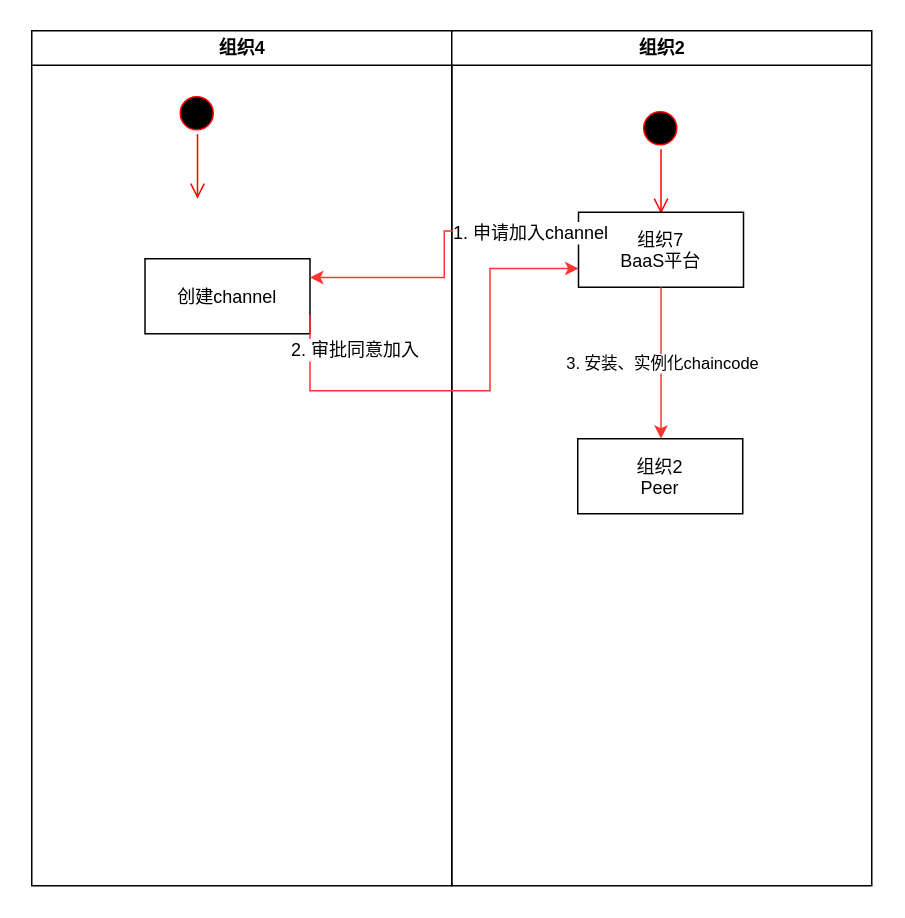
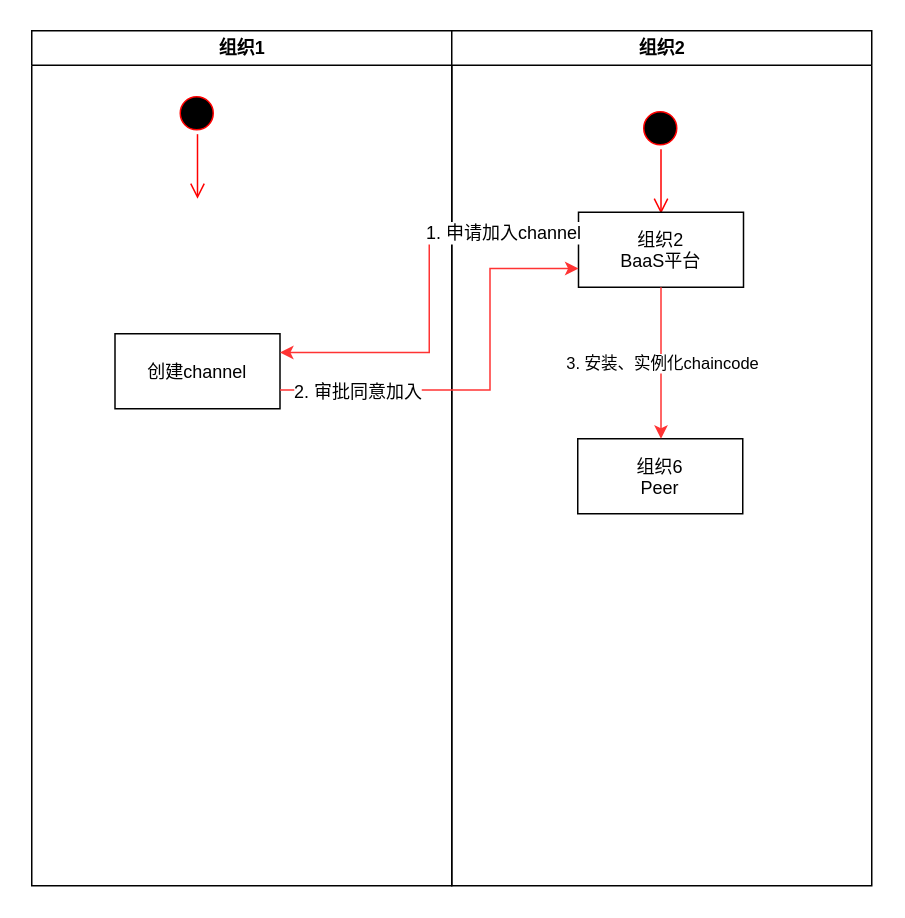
node "组织4": label "组织4" -> "组织1"
node "组织7 BaaS平台": label "组织7 BaaS平台" -> "组织2 BaaS平台"
node "创建channel": moved (227, 296) -> (197, 371)
node "组织2 Peer": label "组织2 Peer" -> "组织6 Peer"
